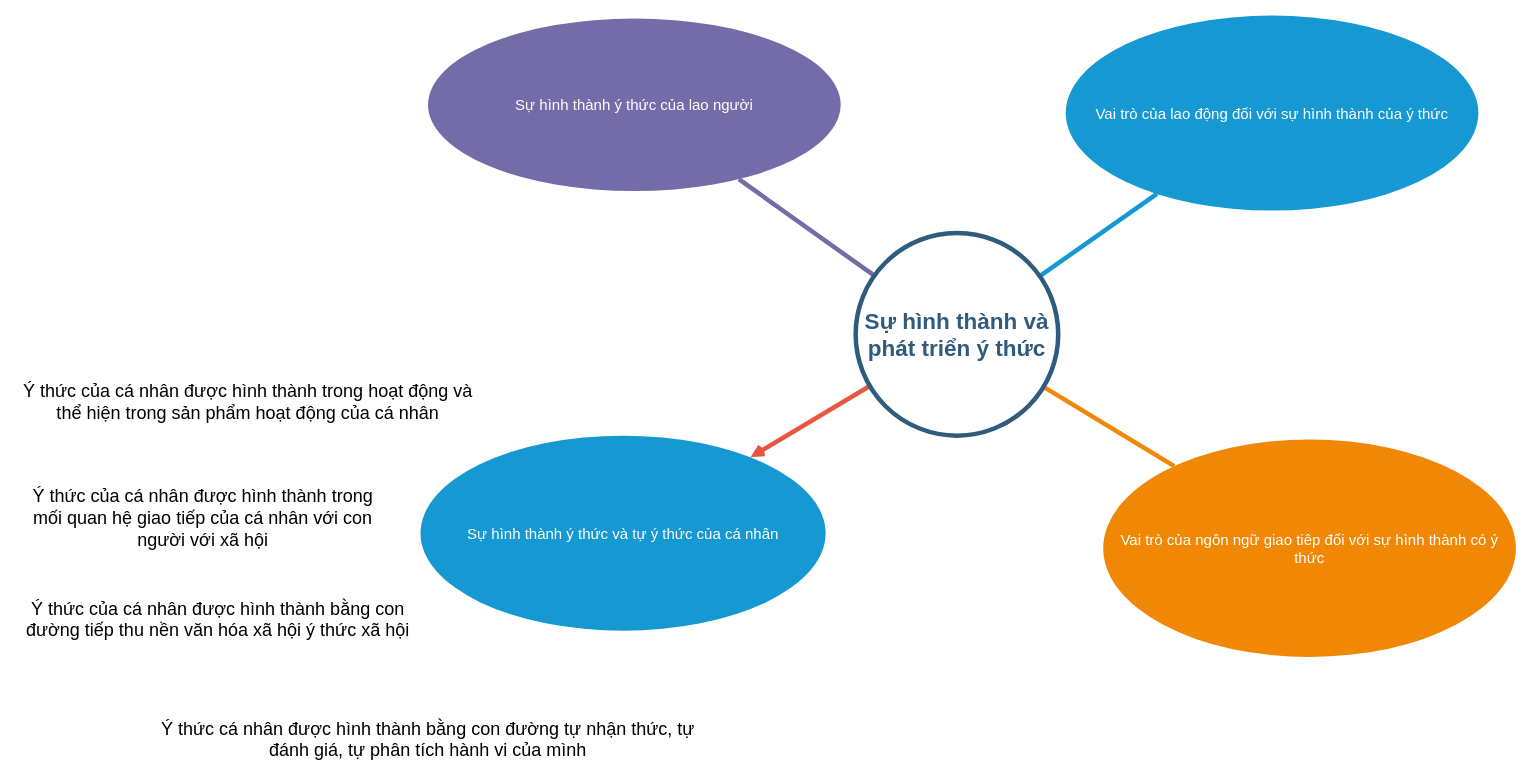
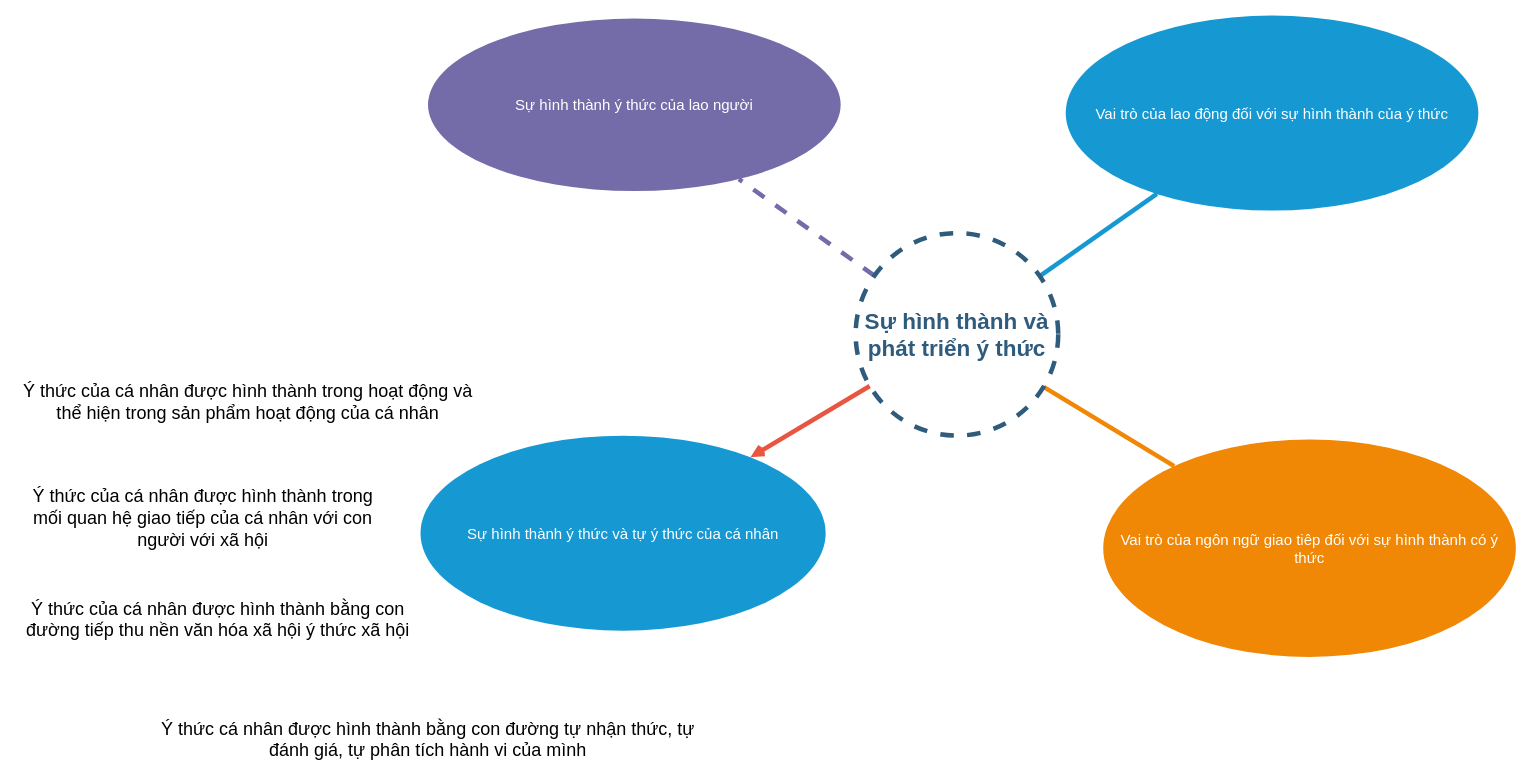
edge "Sự hình thành ý thức của lao người" -- "Sự hình thành và phát triển ý thức": style solid -> dashed
node "Sự hình thành và phát triển ý thức": style solid -> dashed
